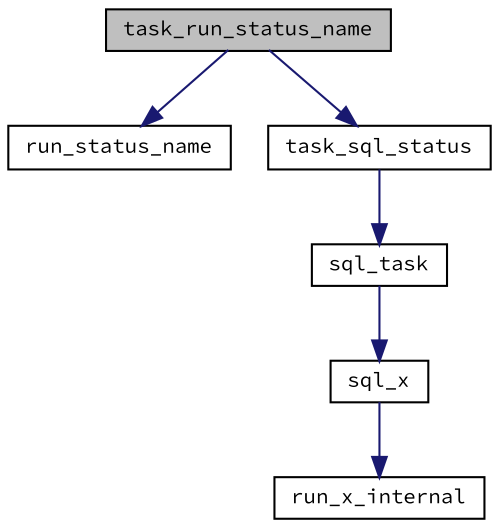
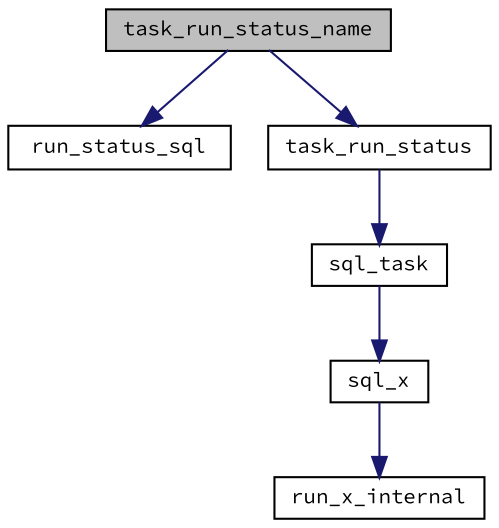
node "run_status_name": label "run_status_name" -> "run_status_sql"
node "task_sql_status": label "task_sql_status" -> "task_run_status"
